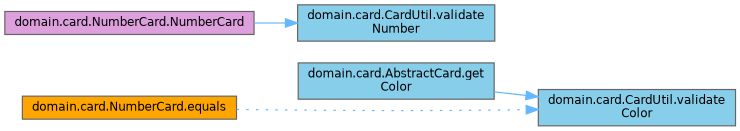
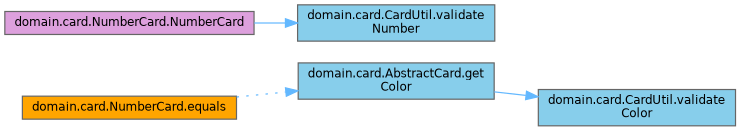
edge "domain.card.NumberCard.equals" -> "domain.card.CardUtil.validate Color": now "domain.card.NumberCard.equals" -> "domain.card.AbstractCard.get Color"
